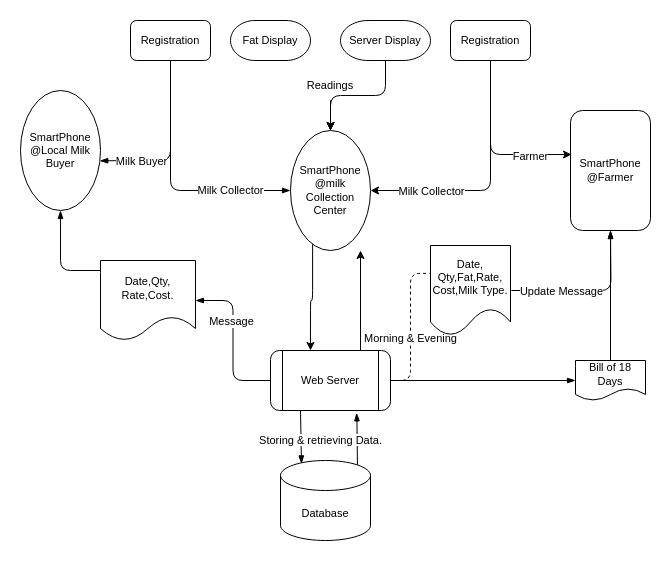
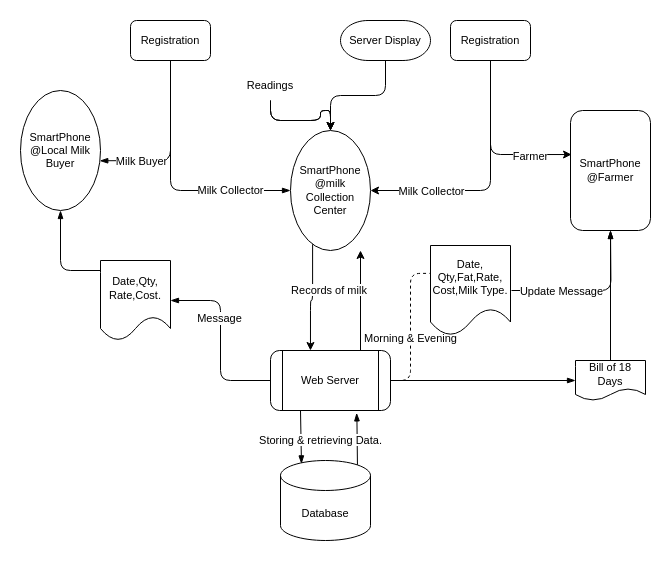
node "Fat Display": removed
node "Readings": moved (331, 86) -> (271, 86)
node "Records of milk": added
node "Date,Qty, Rate,Cost.": size 95x80 -> 70x80
